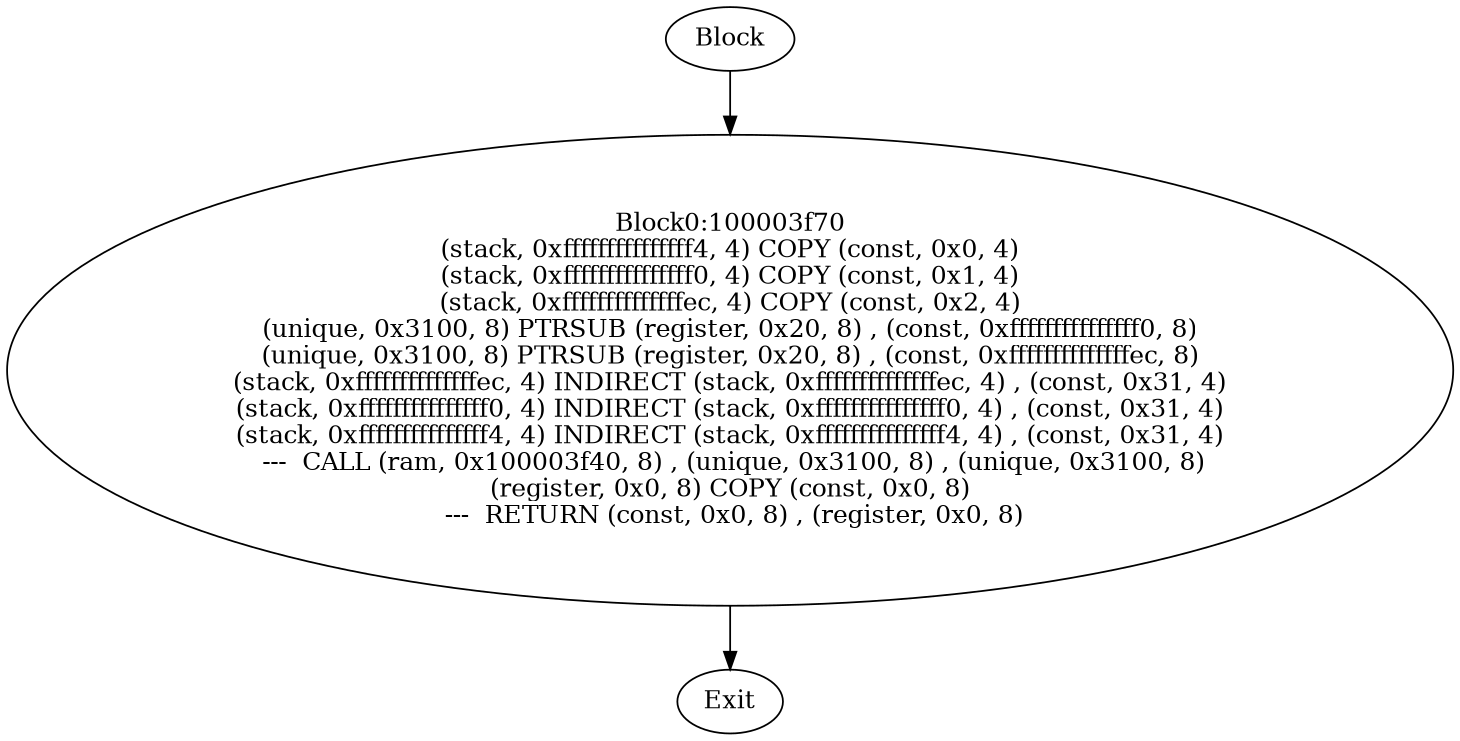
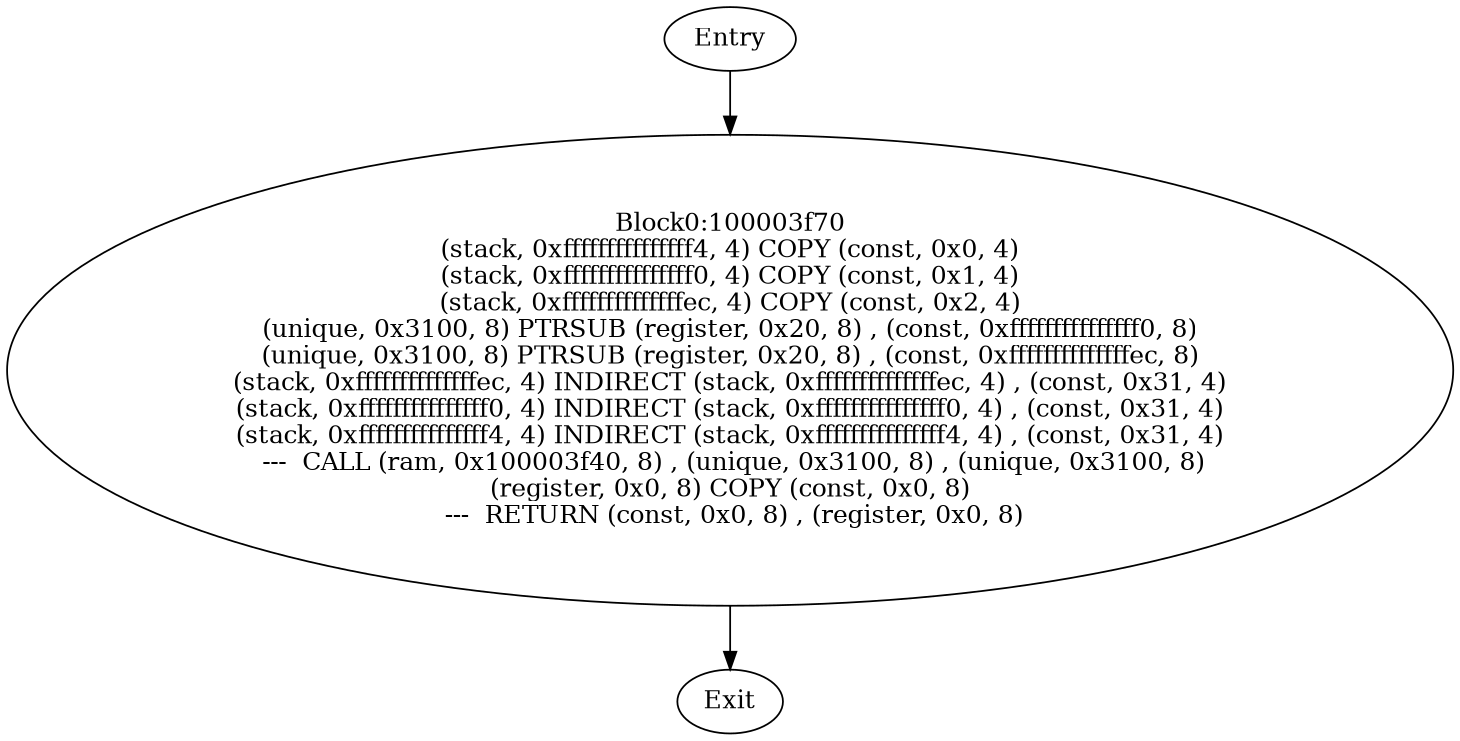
node "Block": label "Block" -> "Entry"
